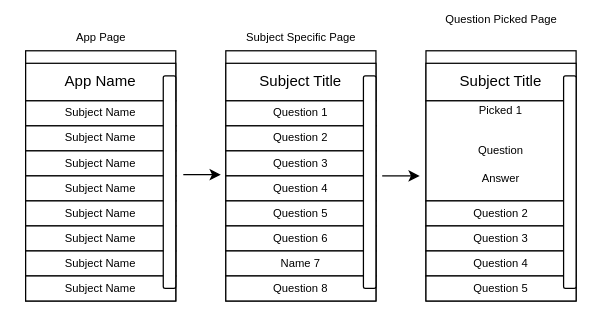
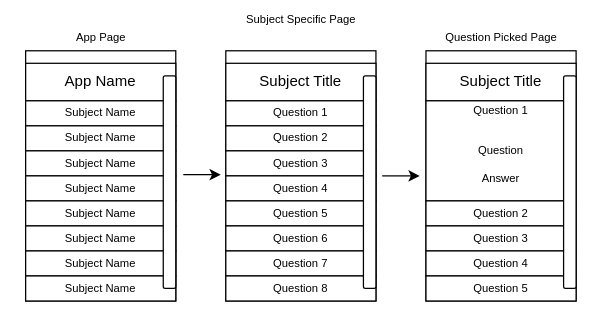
node "Question Picked Page": moved (501, 19) -> (501, 38)
node "Subject Specific Page": moved (301, 38) -> (301, 19)
node "Picked 1 Question Answer": label "Picked 1 Question Answer" -> "Question 1 Question Answer"
node "Name 7": label "Name 7" -> "Question 7"
